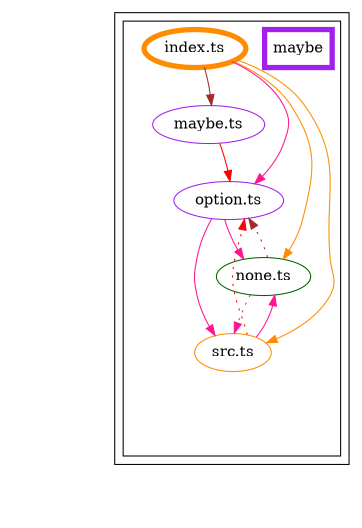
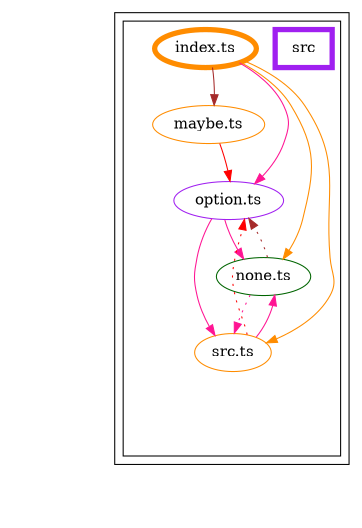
node "maybe": label "maybe" -> "src"
node "maybe.ts": color purple -> darkorange
